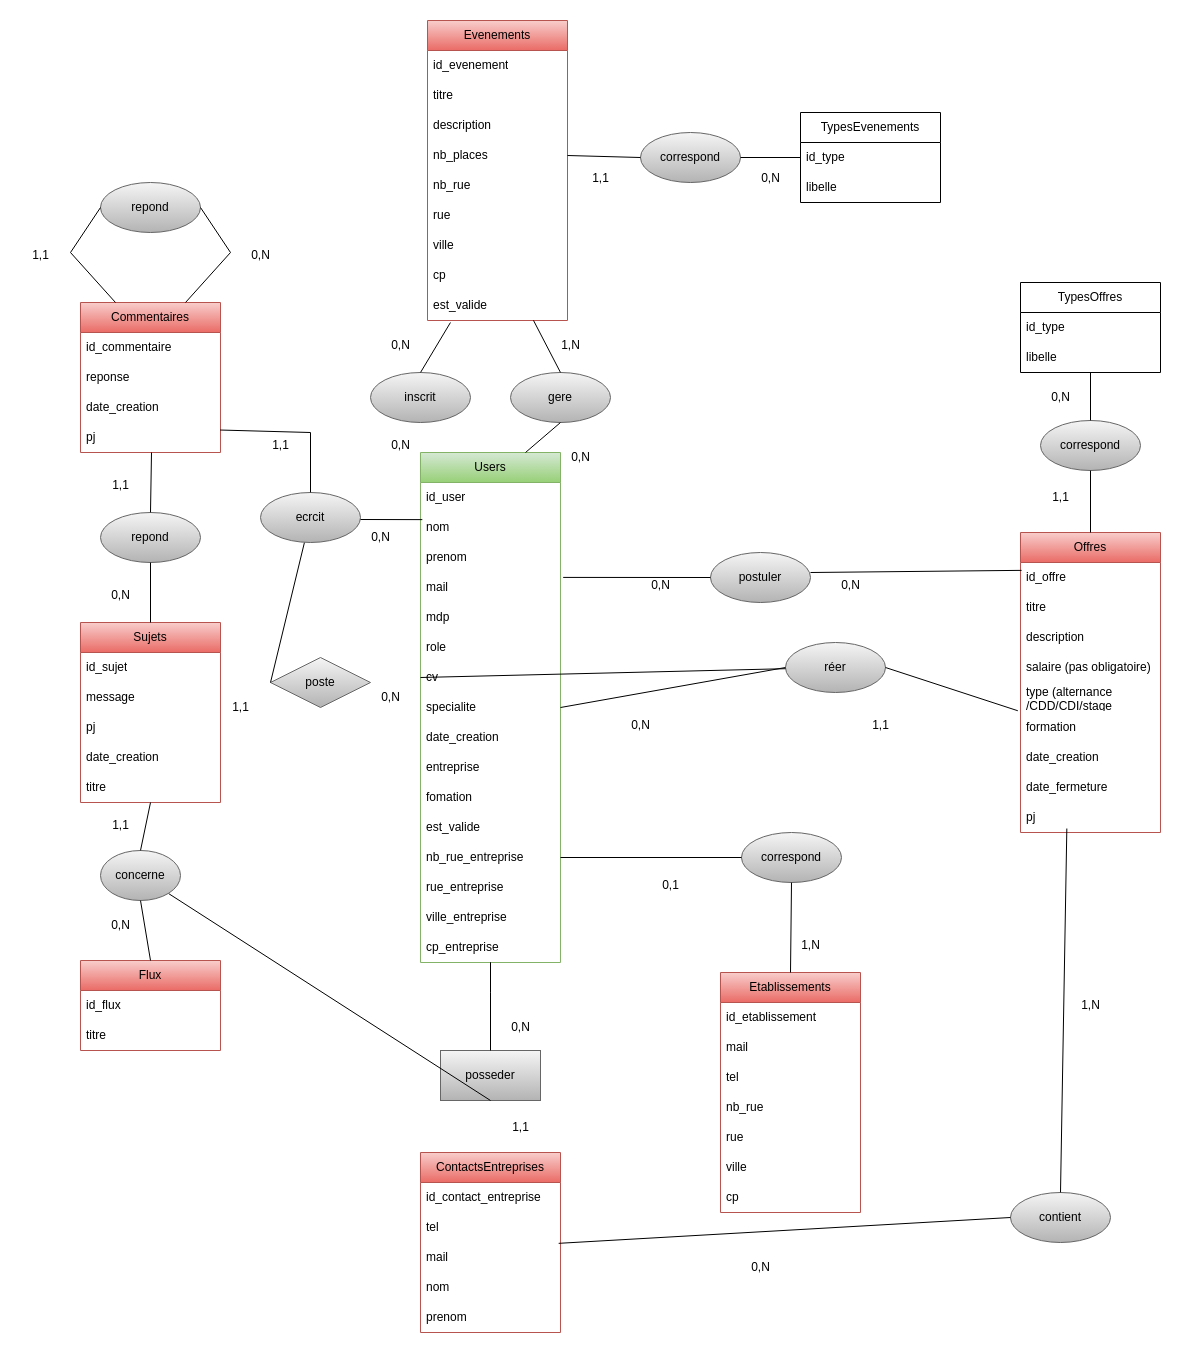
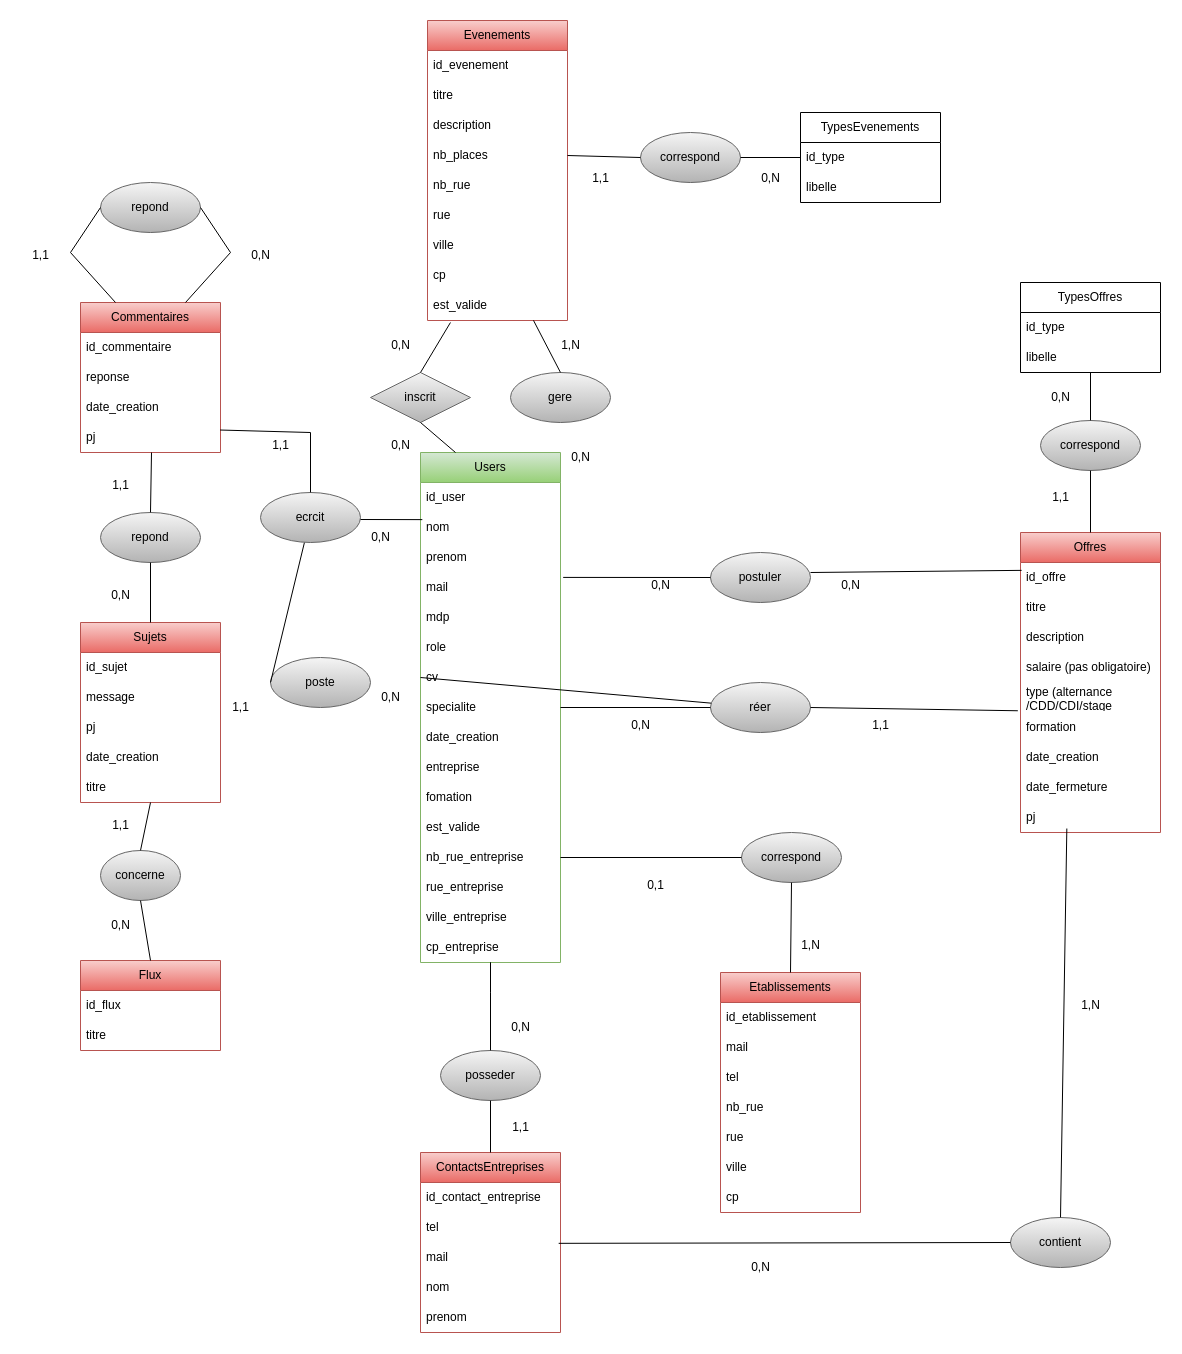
node "inscrit": shape ellipse -> diamond
edge "inscrit" -- "Users": added
edge "gere" -- "Users": removed
node "réer": moved (836, 668) -> (761, 708)
node "poste": shape diamond -> ellipse
node "0,1": moved (671, 886) -> (656, 886)
edge "concerne" -- "posseder": now "ContactsEntreprises" -- "posseder"
node "posseder": shape rectangle -> ellipse
node "contient": moved (1061, 1218) -> (1061, 1243)
